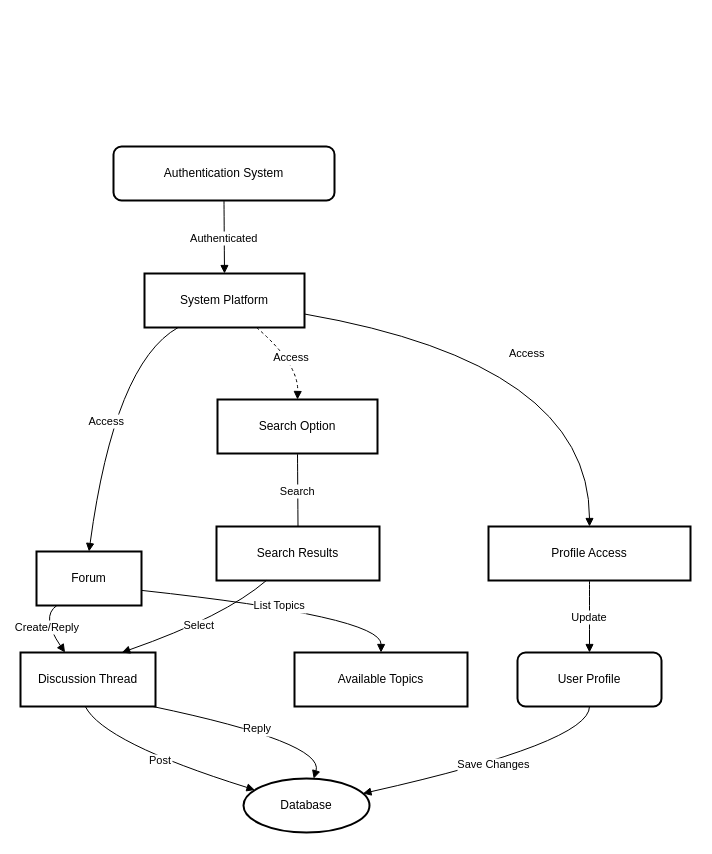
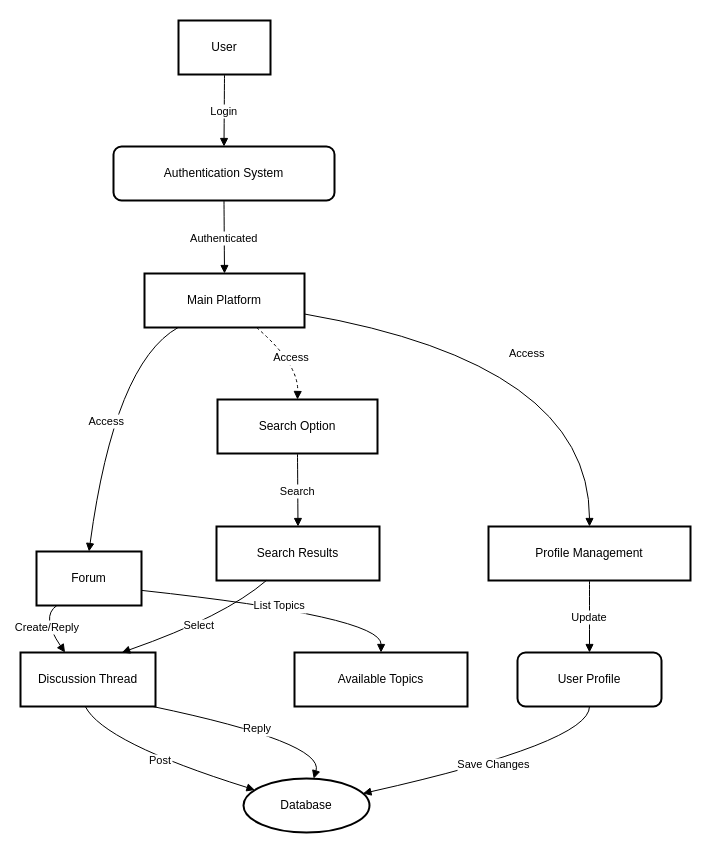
node "User": added
edge "User" -> "Authentication System": added, label "Login"
node "System Platform": label "System Platform" -> "Main Platform"
edge "Search Option" -- "Search Results": arrowhead none -> block
node "Profile Access": label "Profile Access" -> "Profile Management"
